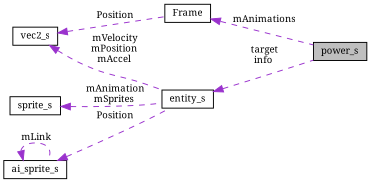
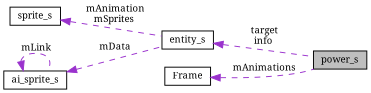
node "vec2_s": removed
edge "entity_s" -> "ai_sprite_s": label " Position" -> " mData"
